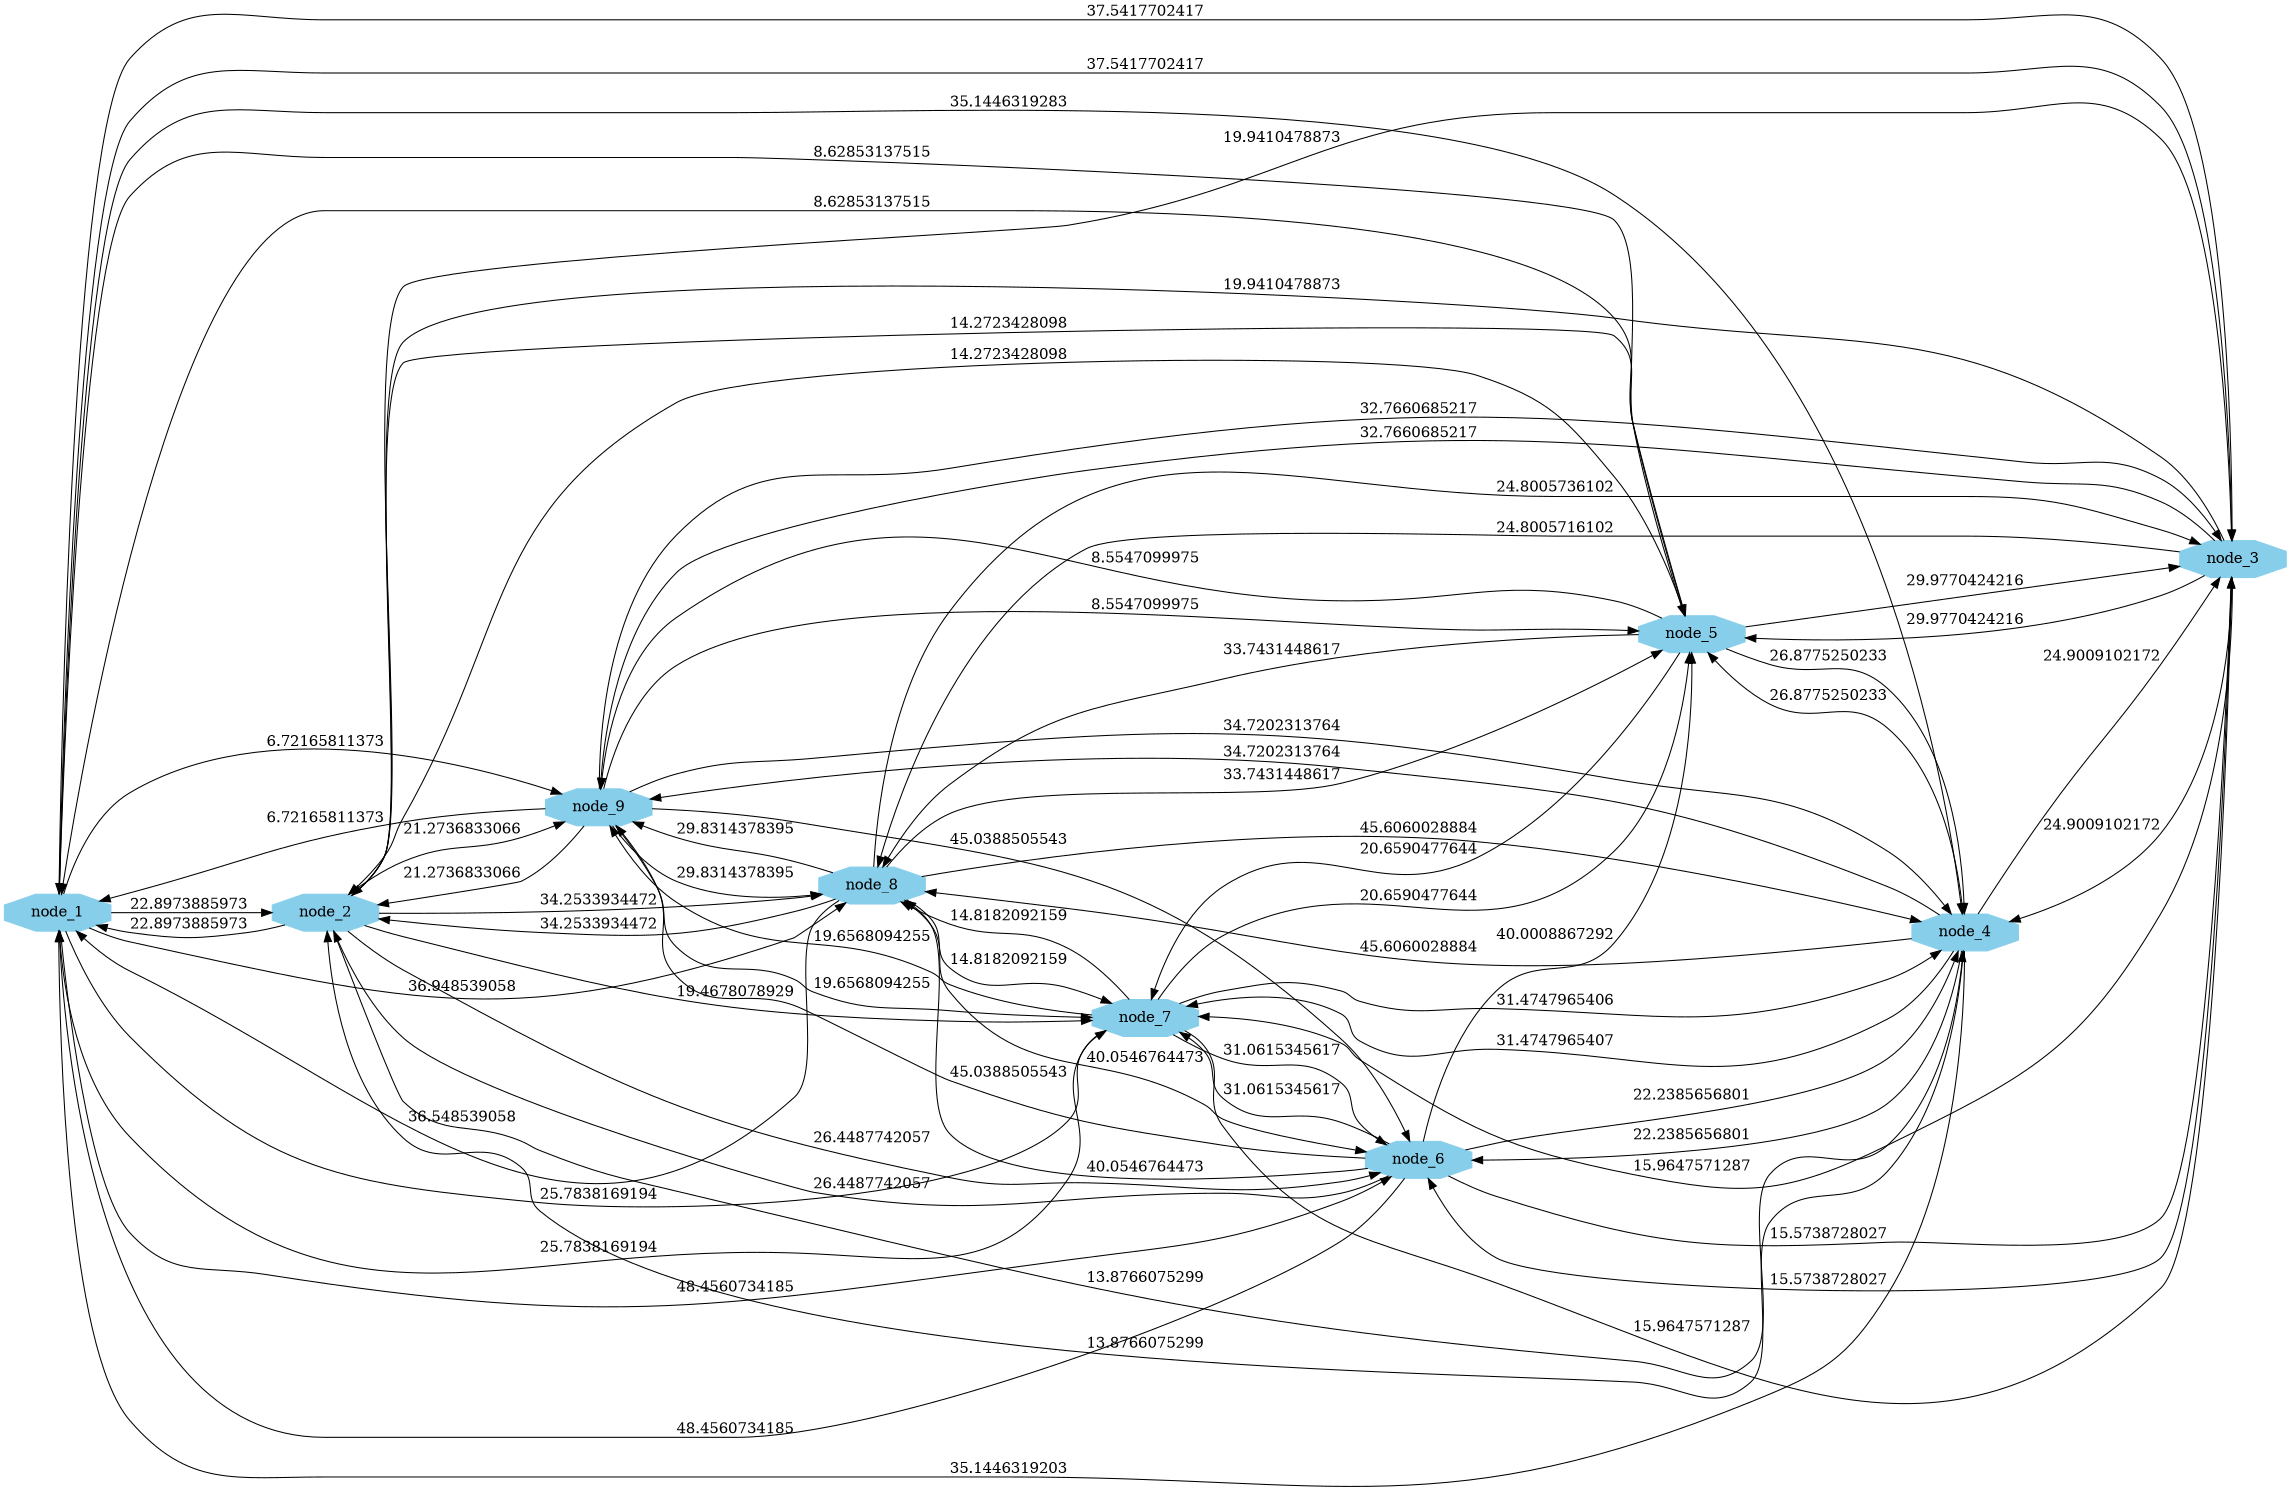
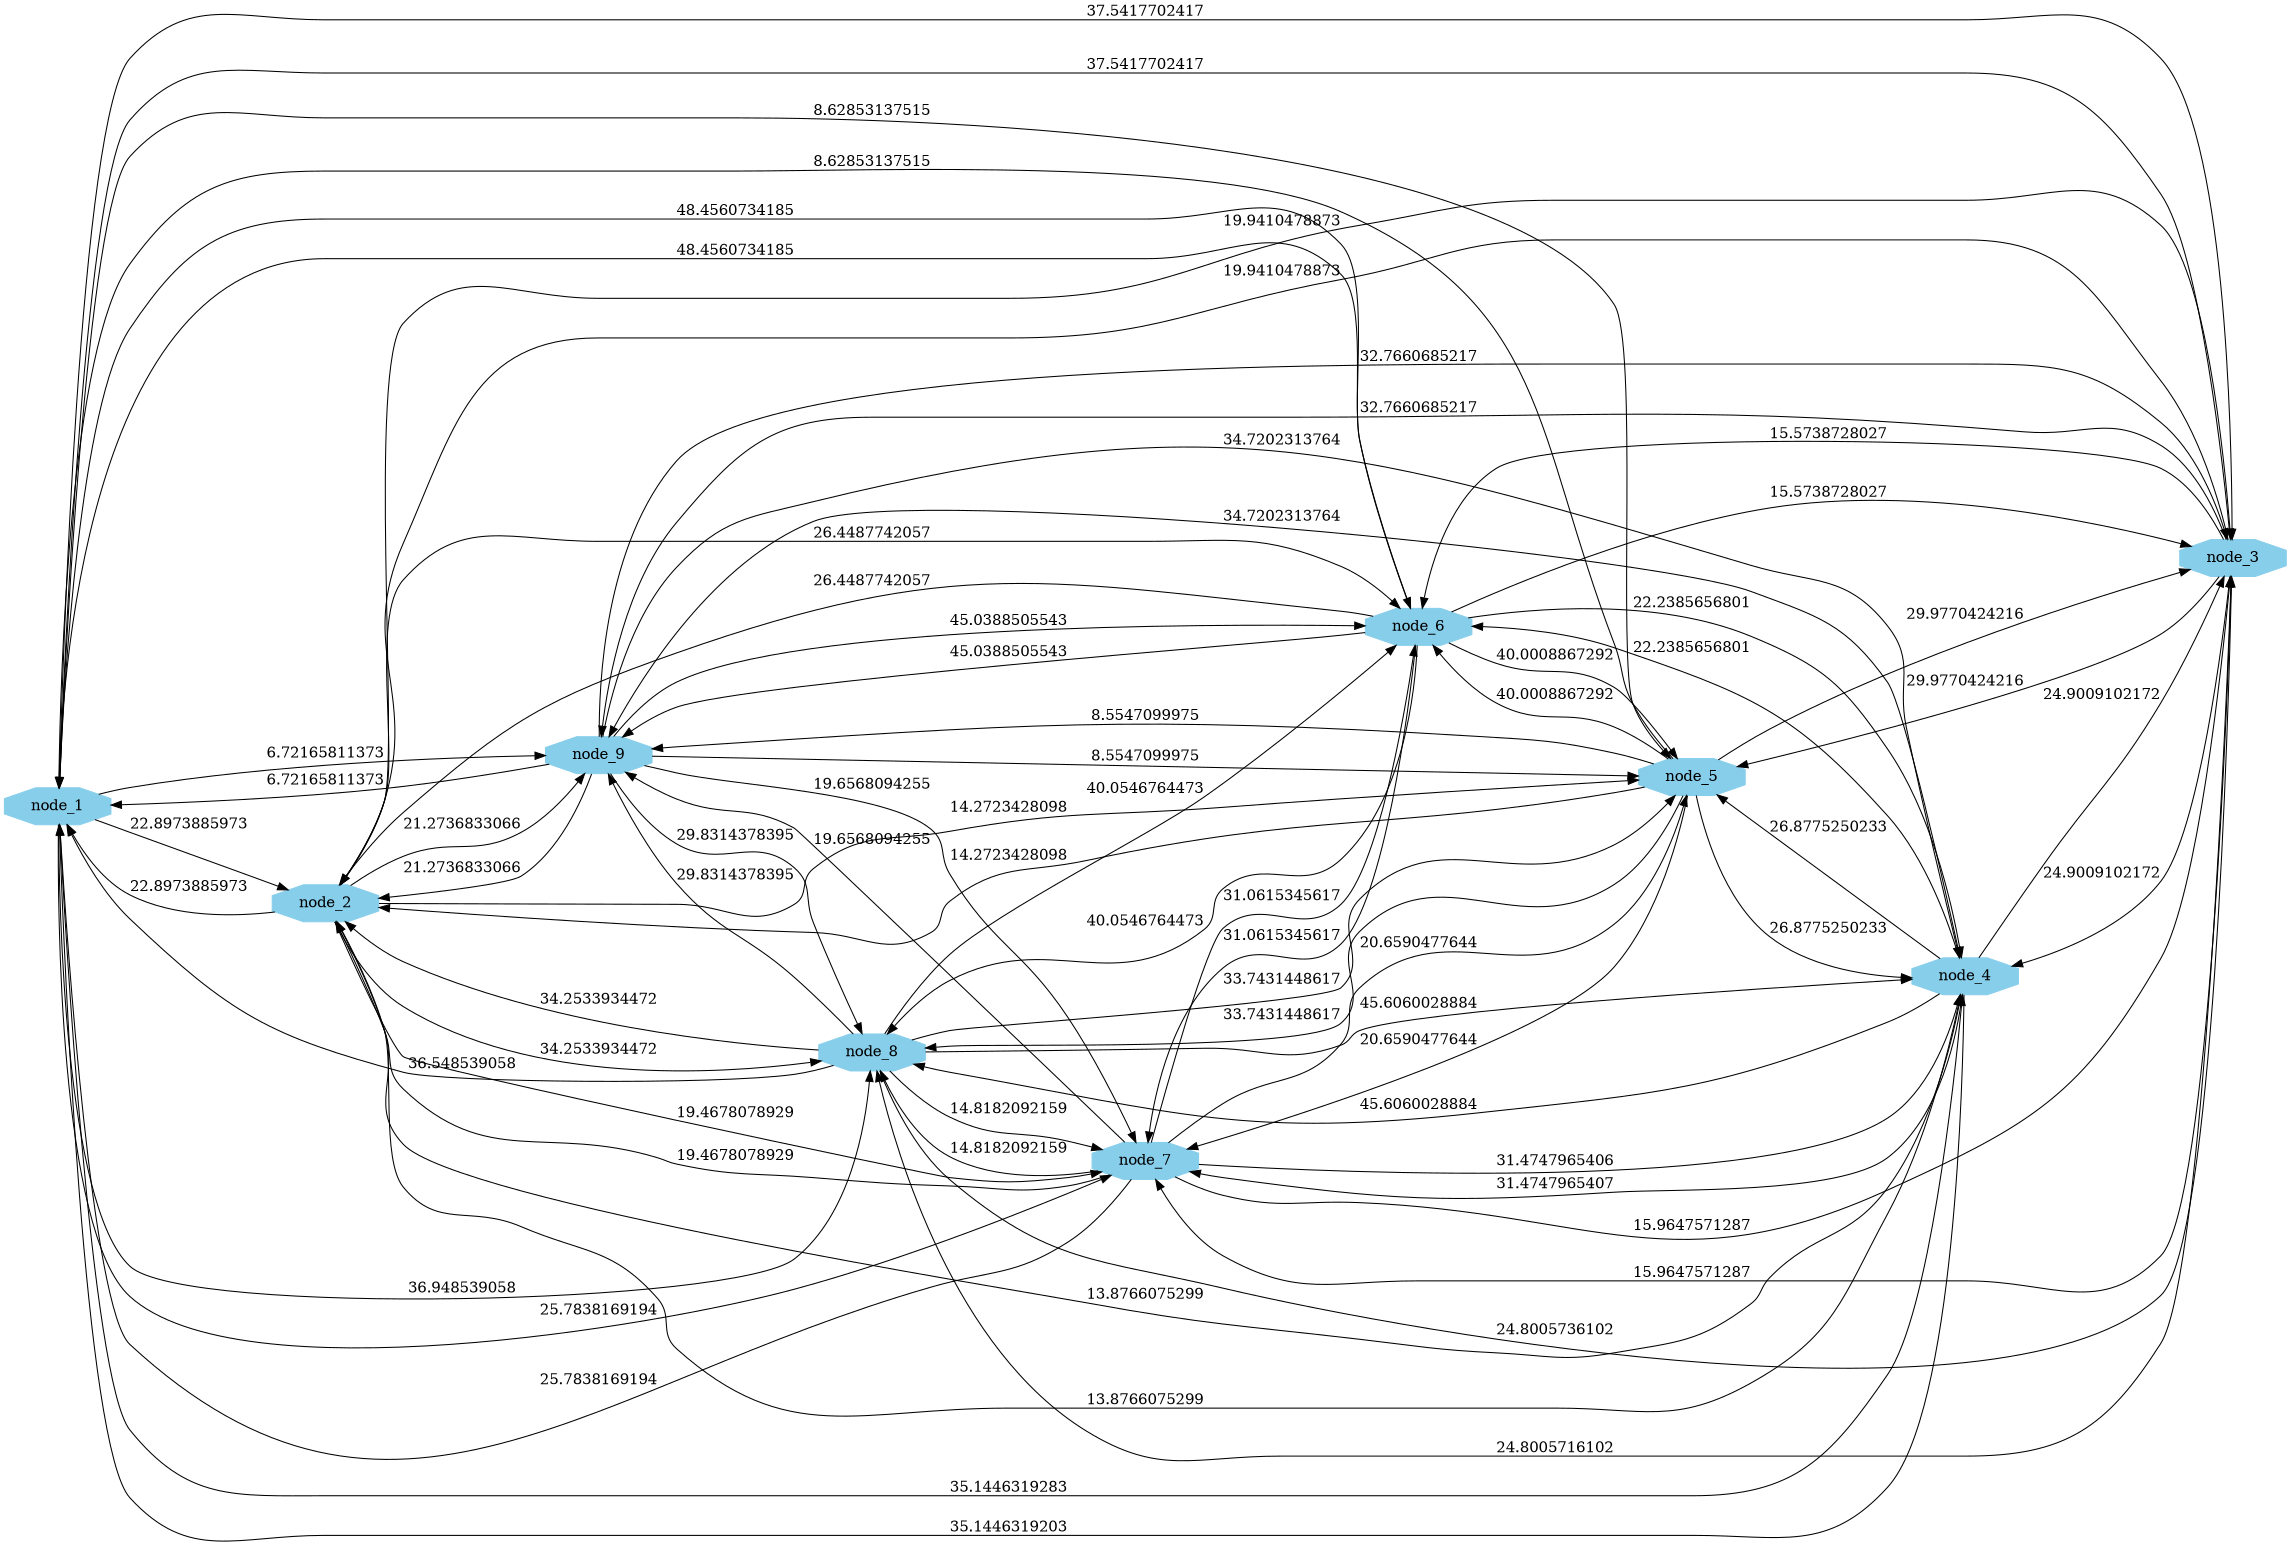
edge "node_5" -> "node_6": added, label "40.0008867292"
edge "node_7" -> "node_2": added, label "19.4678078929"
